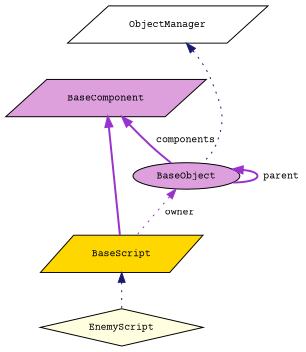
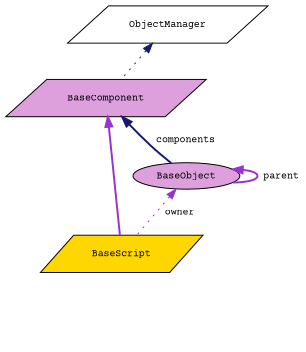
edge "BaseObject" -> "ObjectManager": now "BaseComponent" -> "ObjectManager"
edge "BaseObject" -> "BaseComponent": color darkorchid3 -> midnightblue
node "EnemyScript": removed
